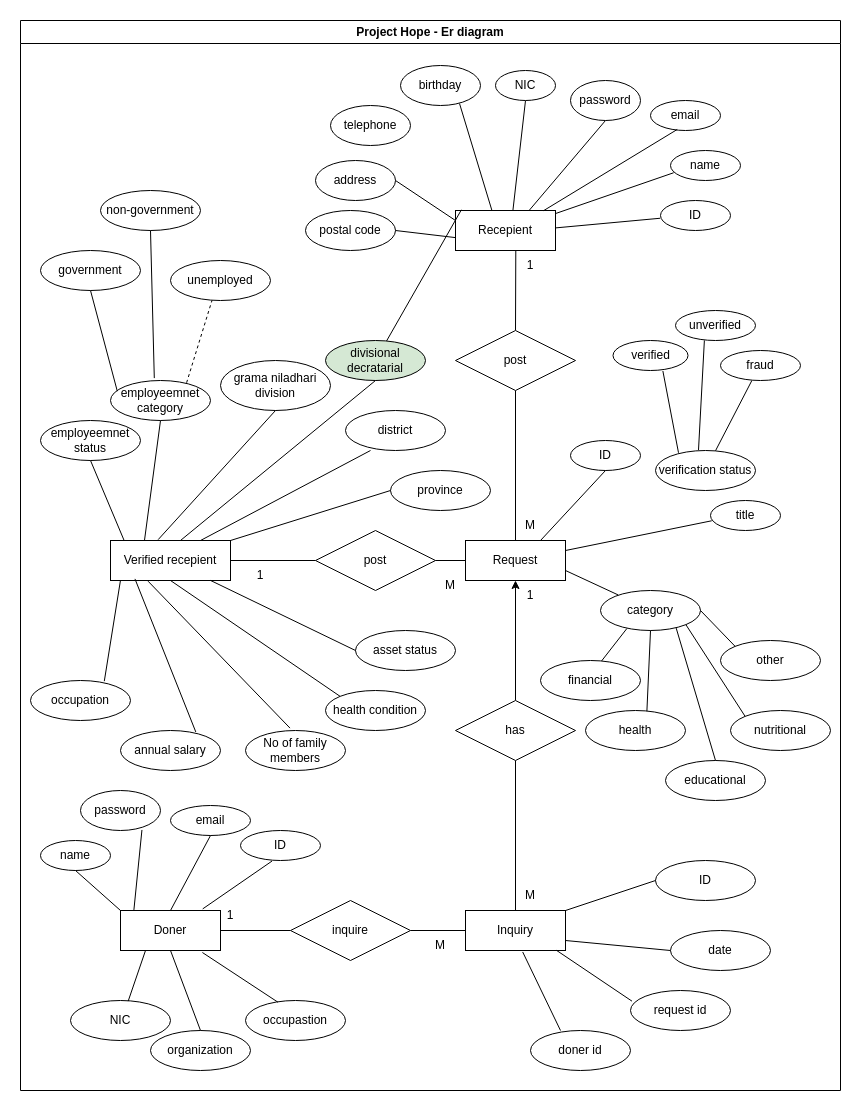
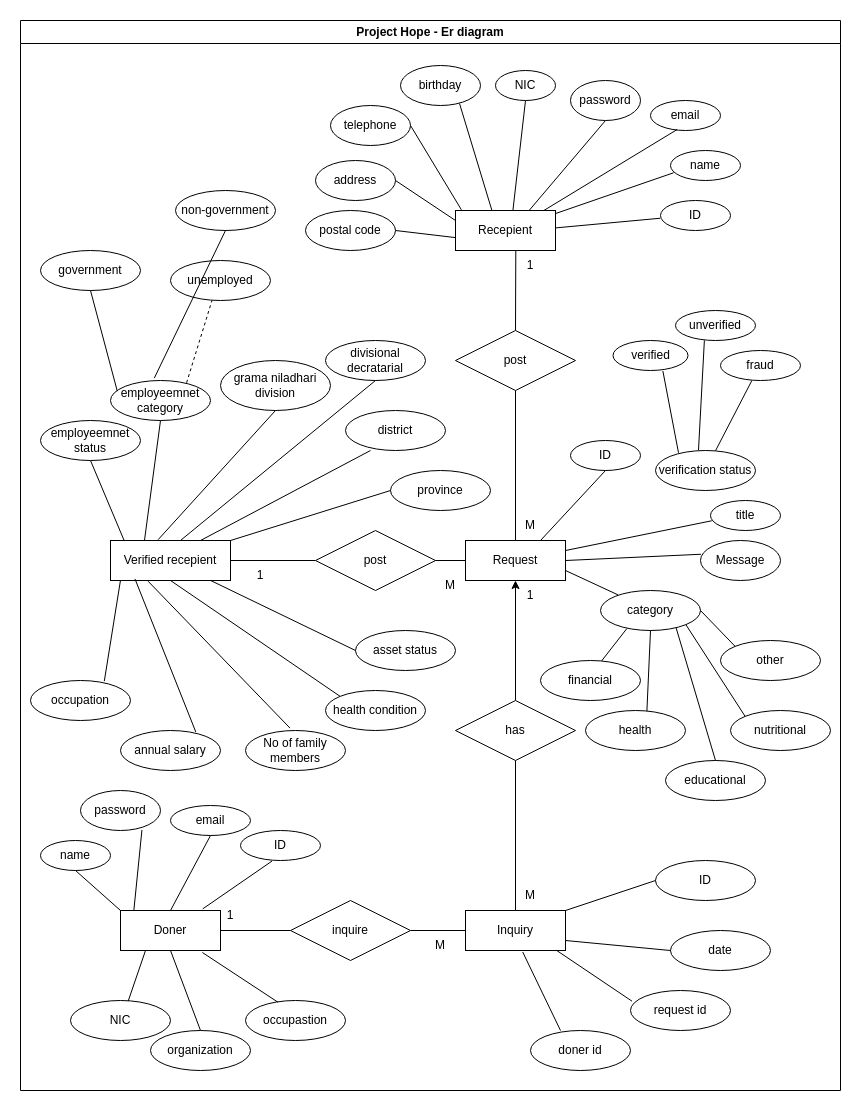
node "non-government": moved (151, 211) -> (226, 211)
edge "Recepient" -- "divisional decratarial": now "Recepient" -- "telephone"
node "divisional decratarial": fillcolor #d5e8d4 -> #ffffff
edge "Request" -- "Message": added
node "Message": added
